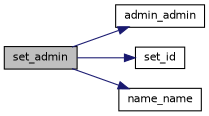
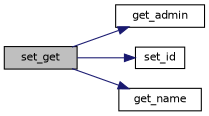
node "admin_admin": label "admin_admin" -> "get_admin"
node "set_admin": label "set_admin" -> "set_get"
node "name_name": label "name_name" -> "get_name"
